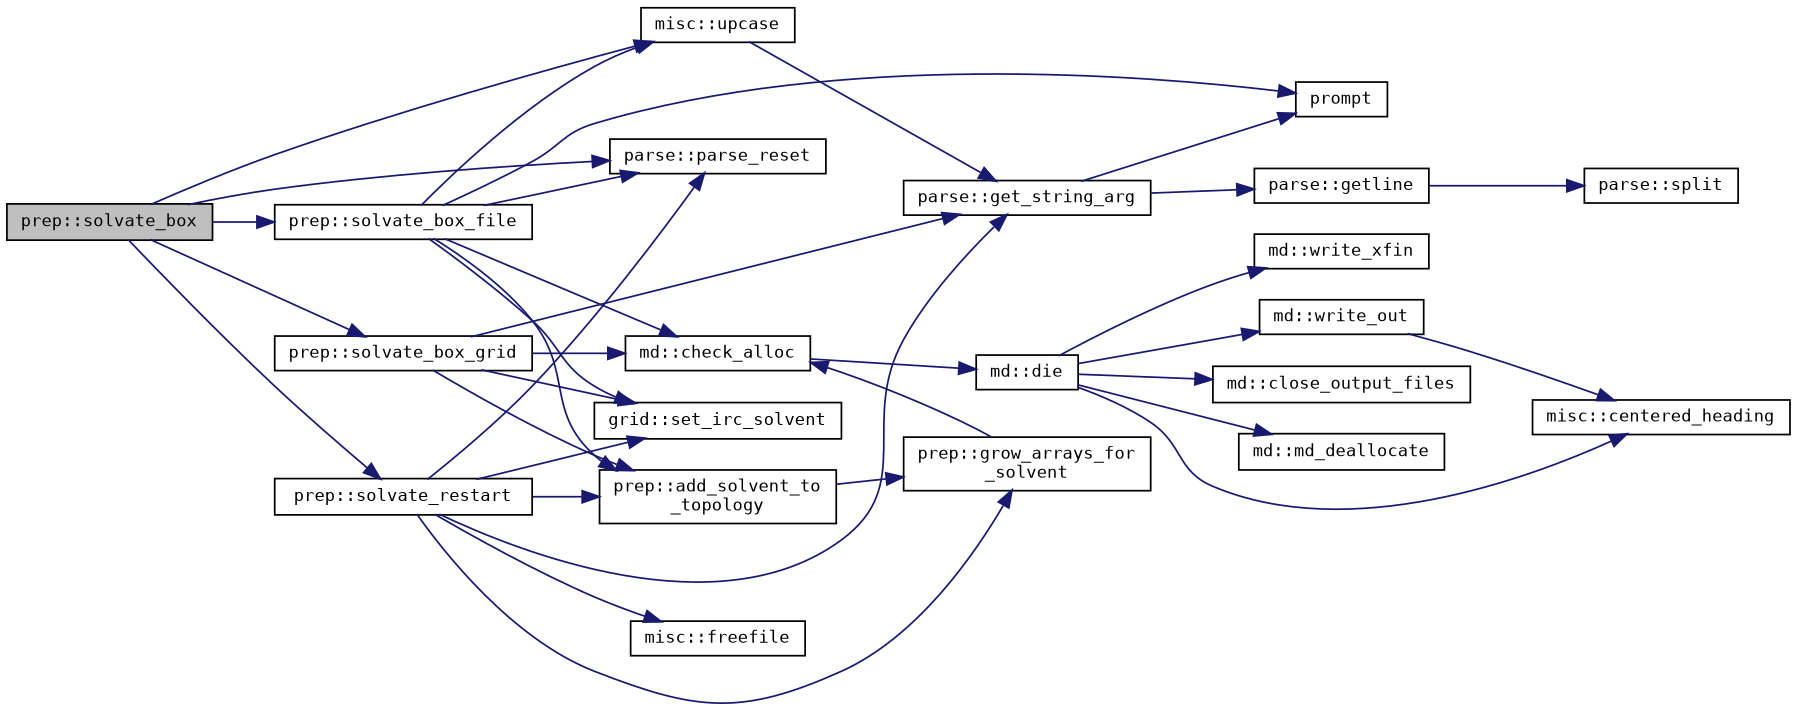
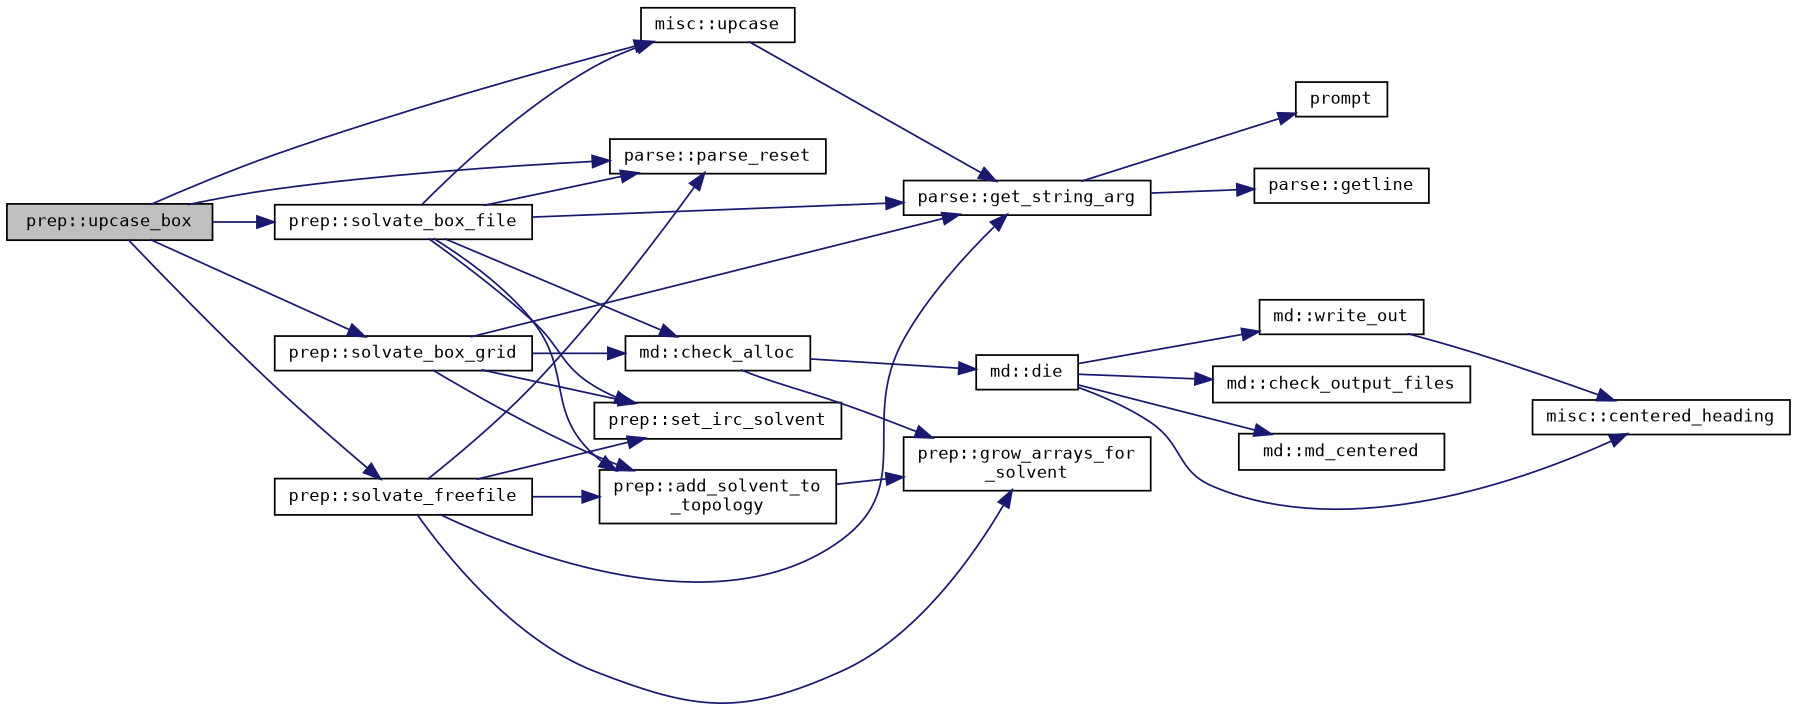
edge "prep::solvate_box_file" -> "prompt": now "prep::solvate_box_file" -> "parse::get_string_arg"
node "parse::split": removed
node "prep::solvate_box": label "prep::solvate_box" -> "prep::upcase_box"
node "md::write_xfin": removed
node "md::close_output_files": label "md::close_output_files" -> "md::check_output_files"
edge "prep::grow_arrays_for _solvent" -> "md::check_alloc": reversed
node "grid::set_irc_solvent": label "grid::set_irc_solvent" -> "prep::set_irc_solvent"
node "md::md_deallocate": label "md::md_deallocate" -> "md::md_centered"
node "prep::solvate_restart": label "prep::solvate_restart" -> "prep::solvate_freefile"
node "misc::freefile": removed
